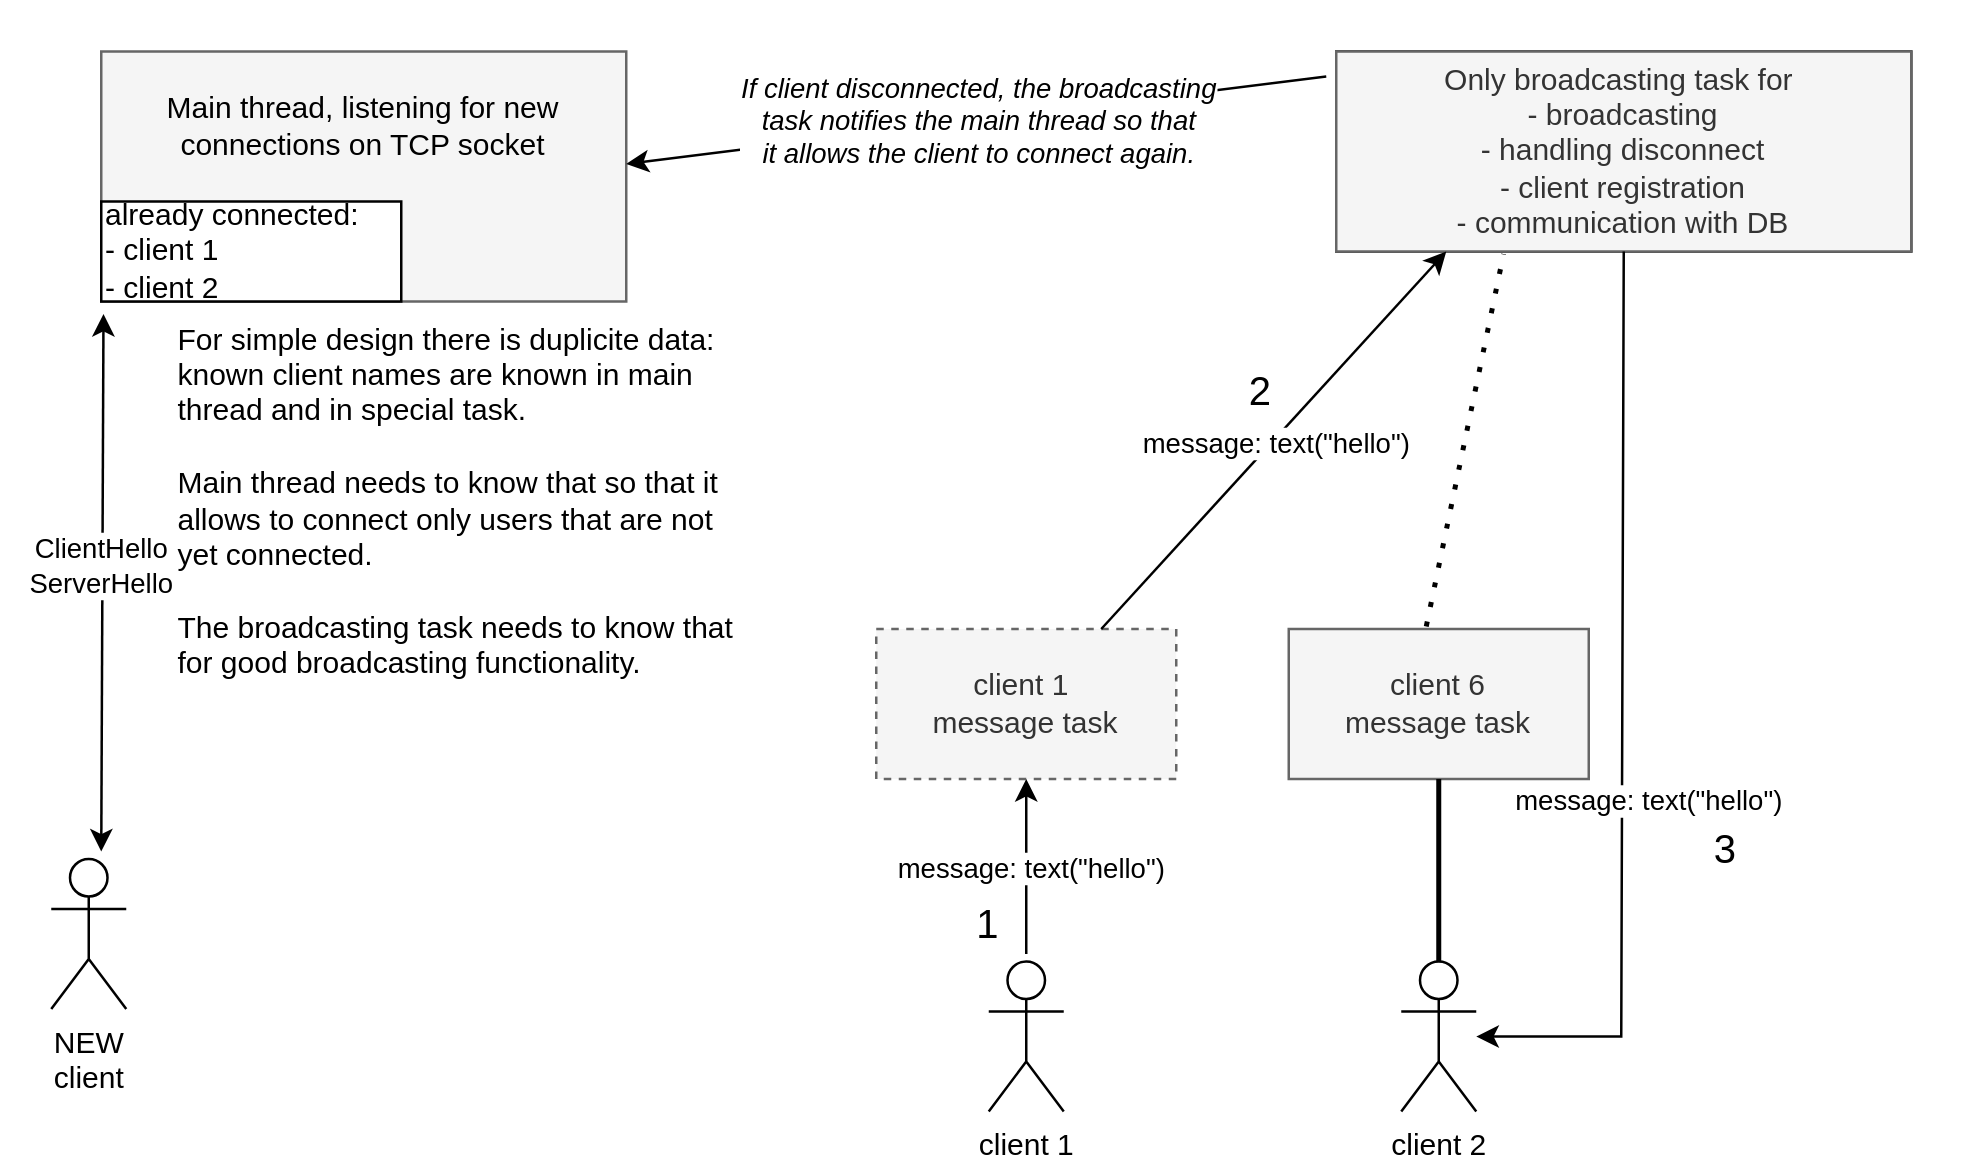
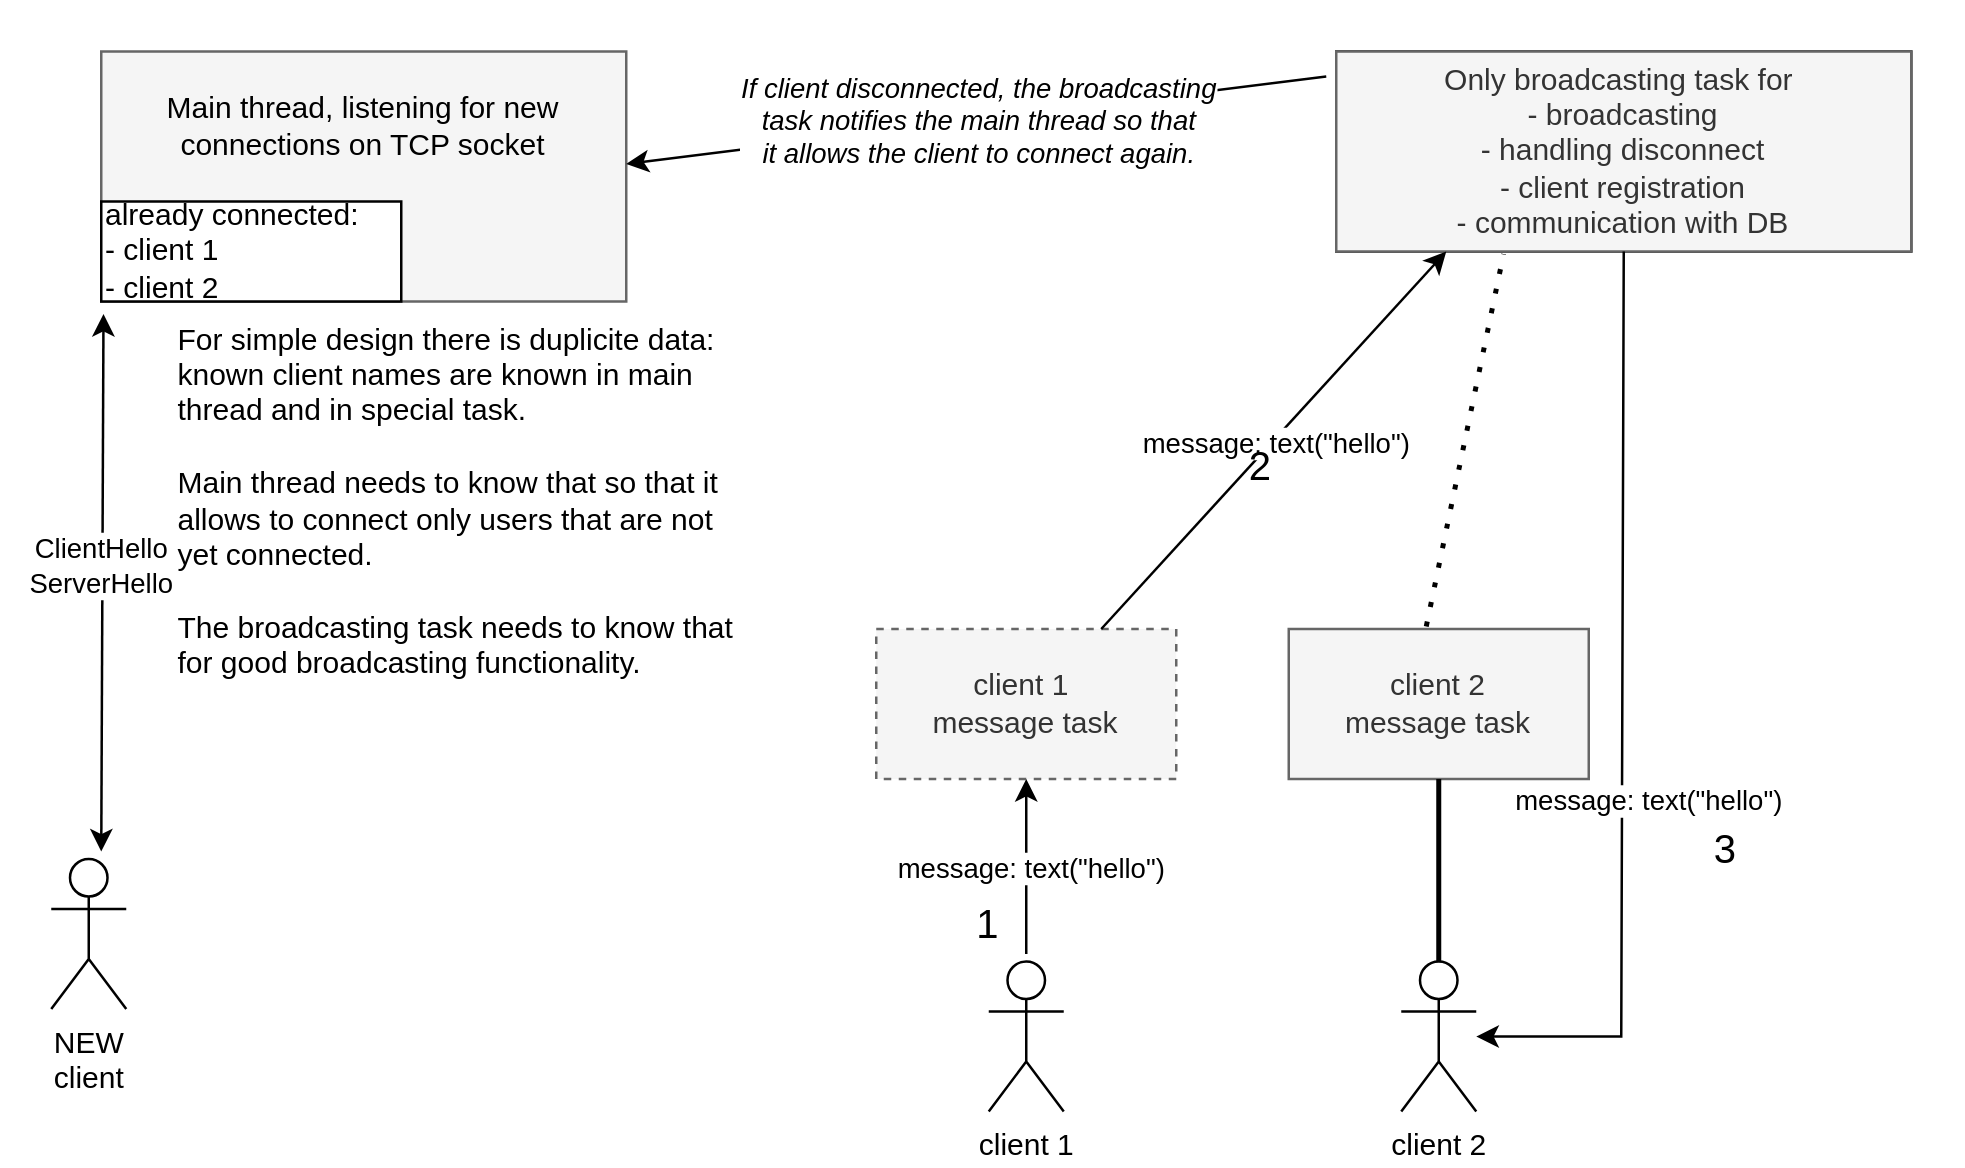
node "2": moved (1261, 391) -> (1261, 466)
node "client 6 message task": label "client 6 message task" -> "client 2 message task"
